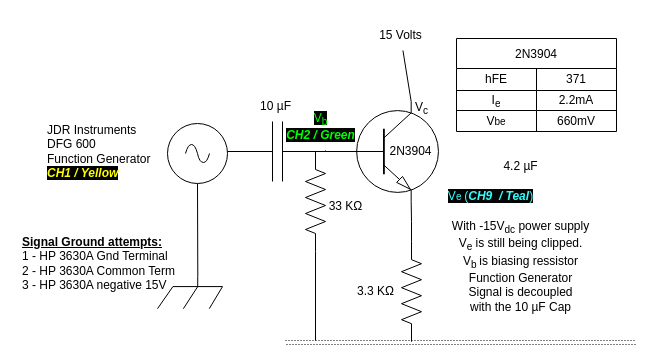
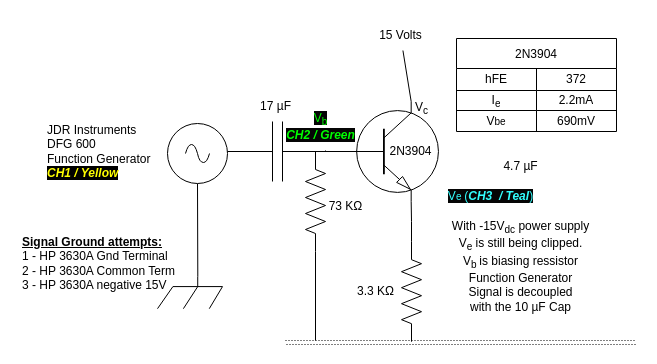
node "371": label "371" -> "372"
node "10 µF": label "10 µF" -> "17 µF"
node "660mV": label "660mV" -> "690mV"
node "4.2 µF": label "4.2 µF" -> "4.7 µF"
node "Ve (CH9 / Teal)": label "Ve (CH9 / Teal)" -> "Ve (CH3 / Teal)"
node "33 KΩ": label "33 KΩ" -> "73 KΩ"
